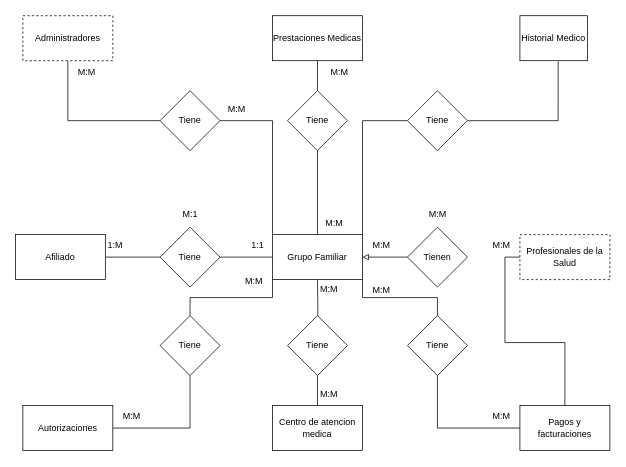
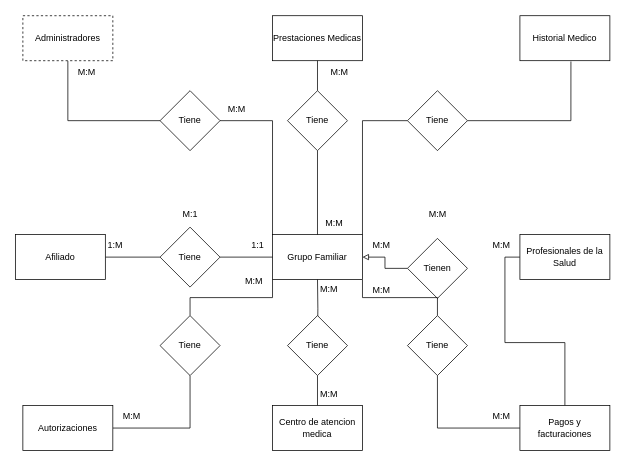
node "Historial Medico": size 68x45 -> 90x45
node "Tienen": moved (438, 257) -> (438, 268)
node "Profesionales de la Salud": style dashed -> solid
